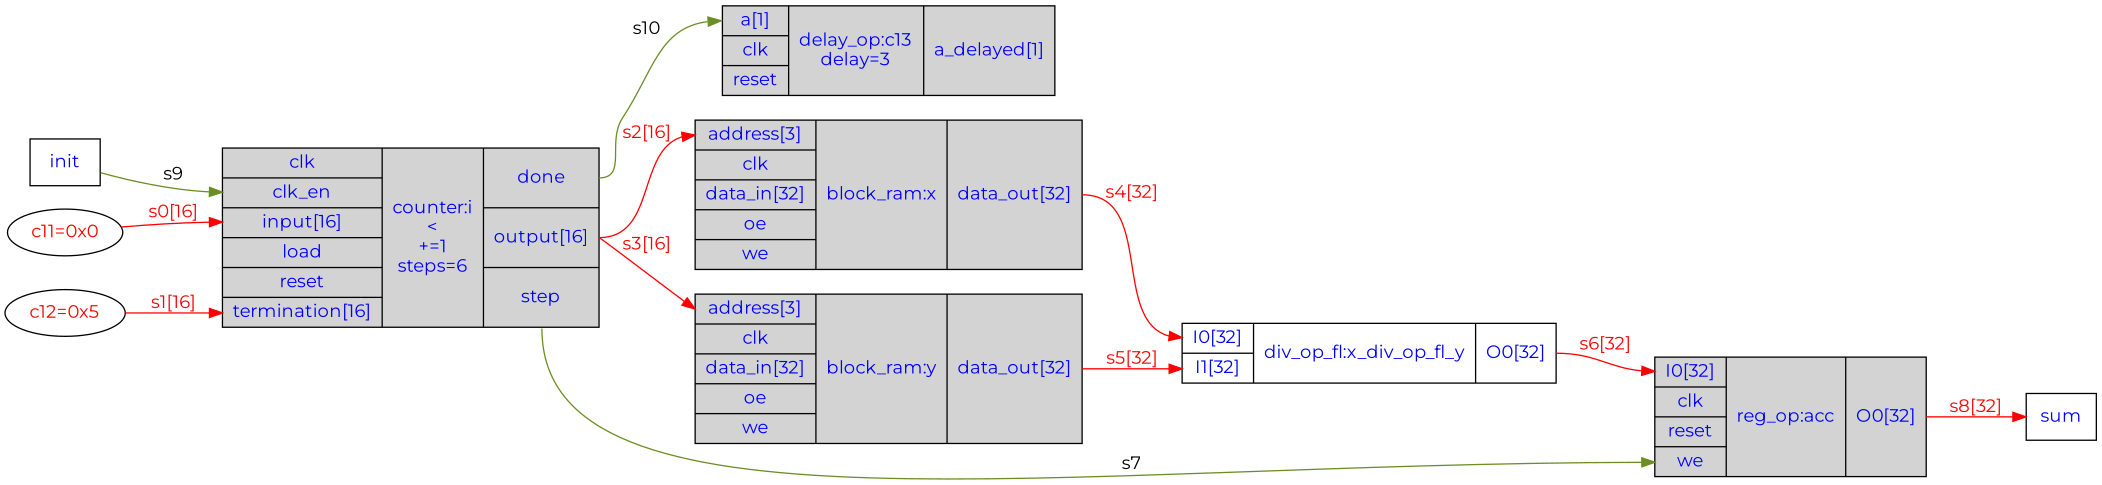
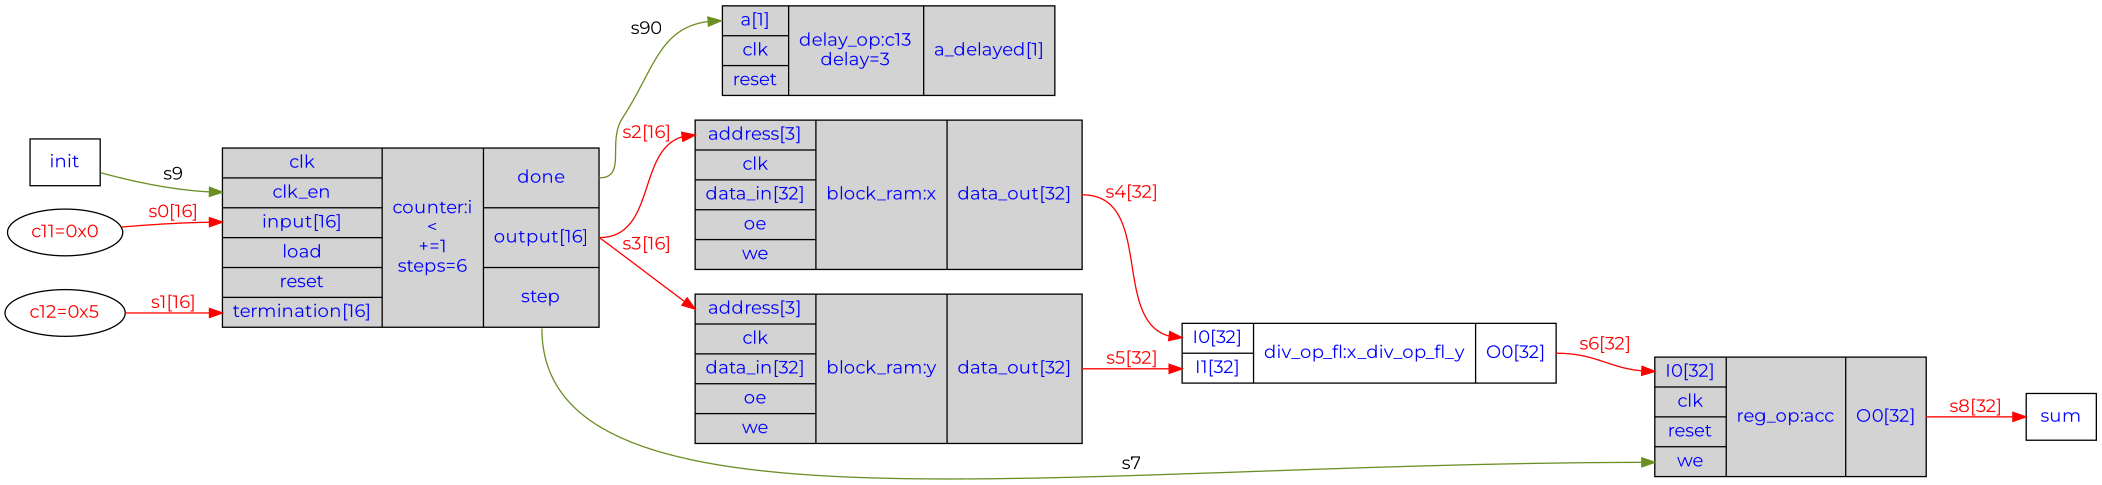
edge "clk" -> "a[1]": label "s10" -> "s90"
